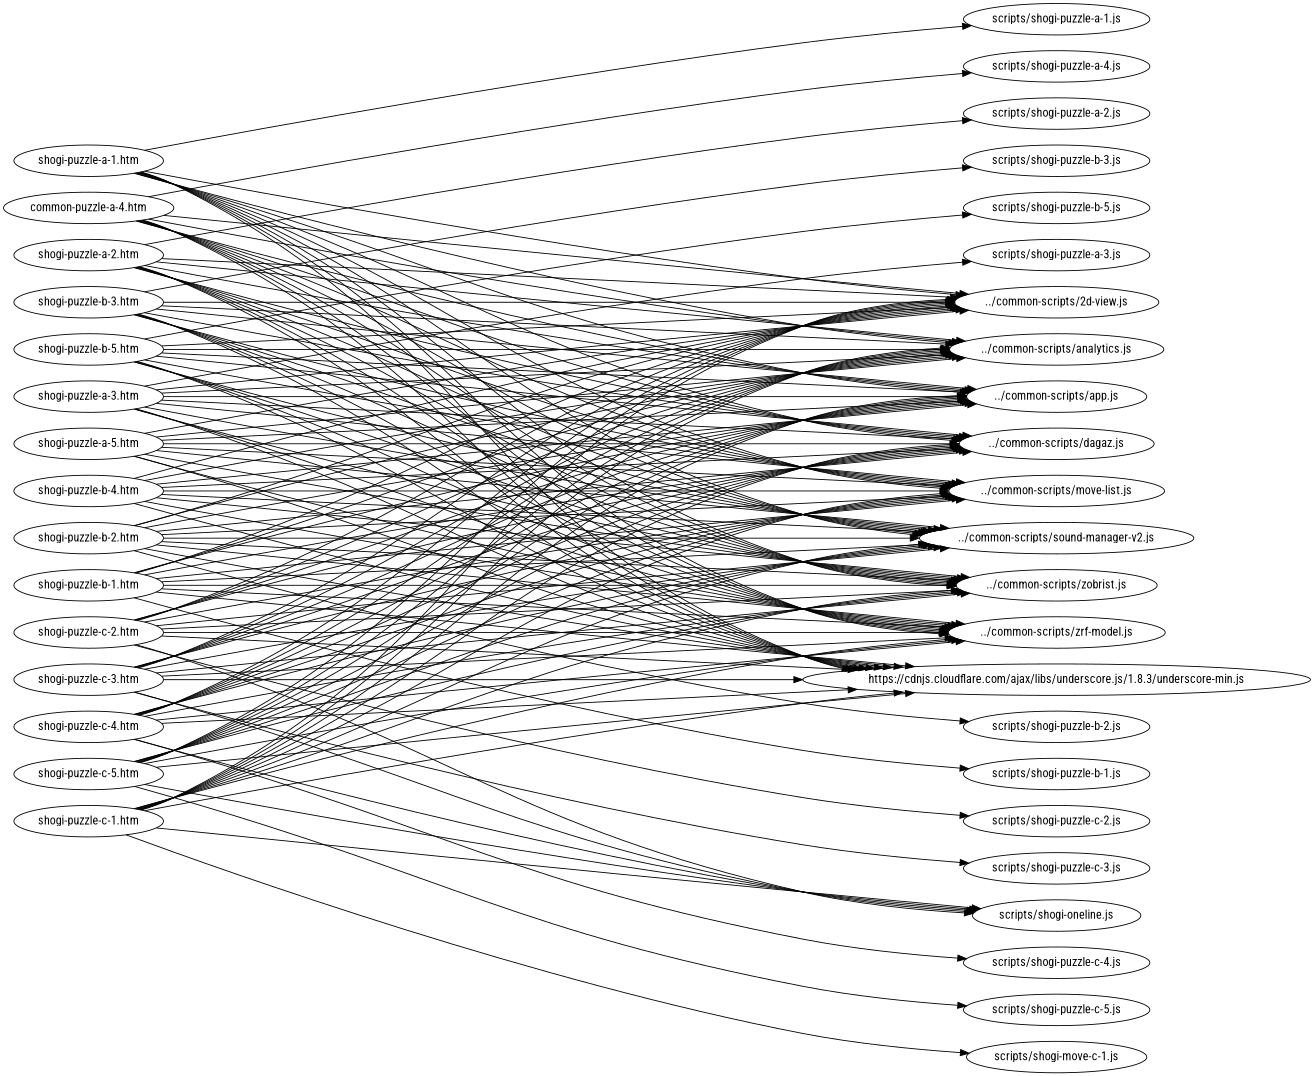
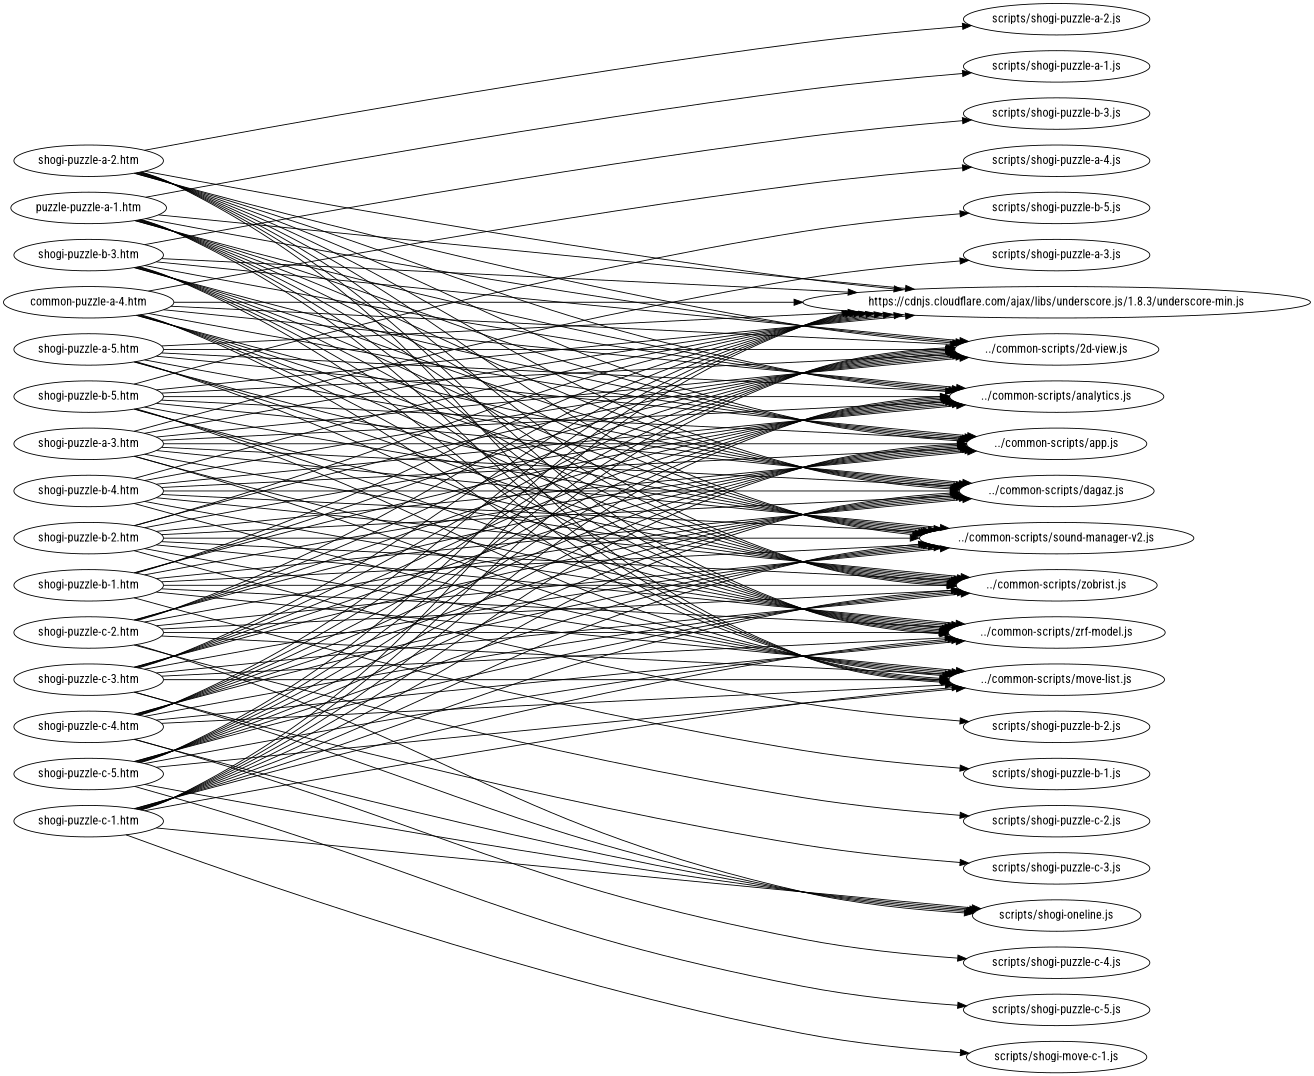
node "shogi-puzzle-a-1.htm": label "shogi-puzzle-a-1.htm" -> "puzzle-puzzle-a-1.htm"
edge "shogi-puzzle-a-5.htm" -> "../common-scripts/move-list.js": removed
